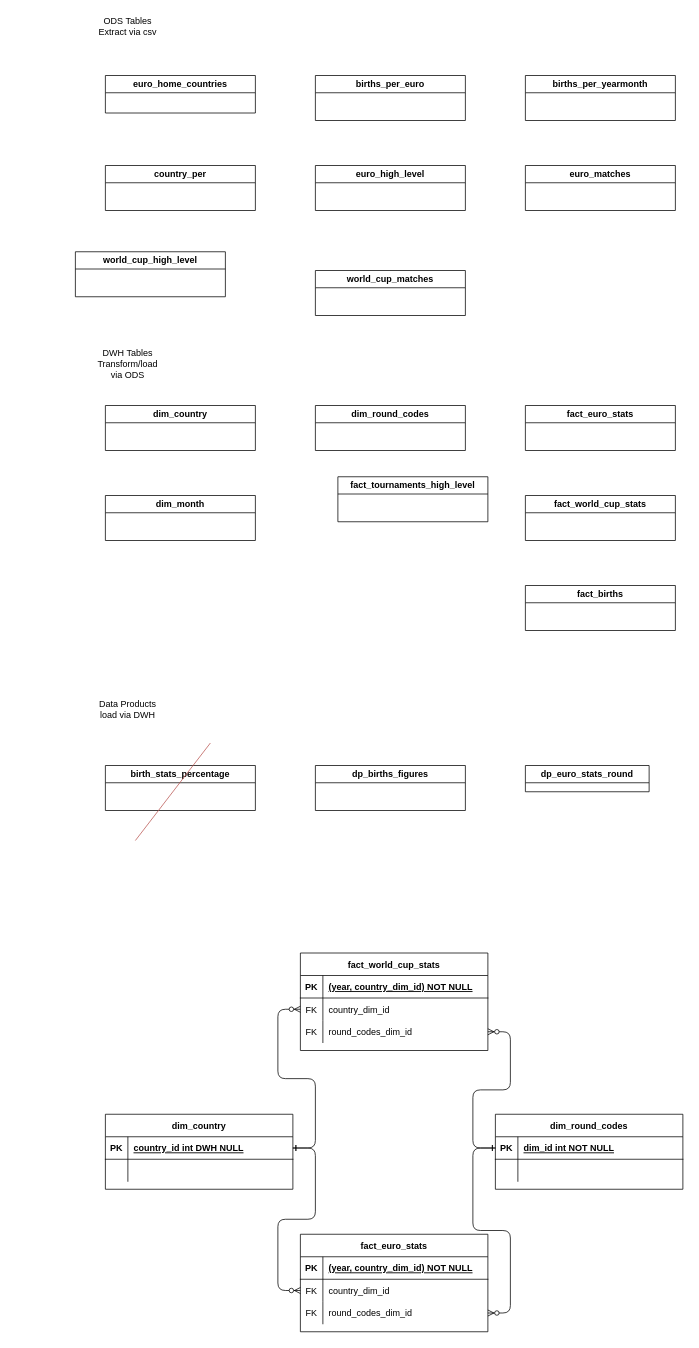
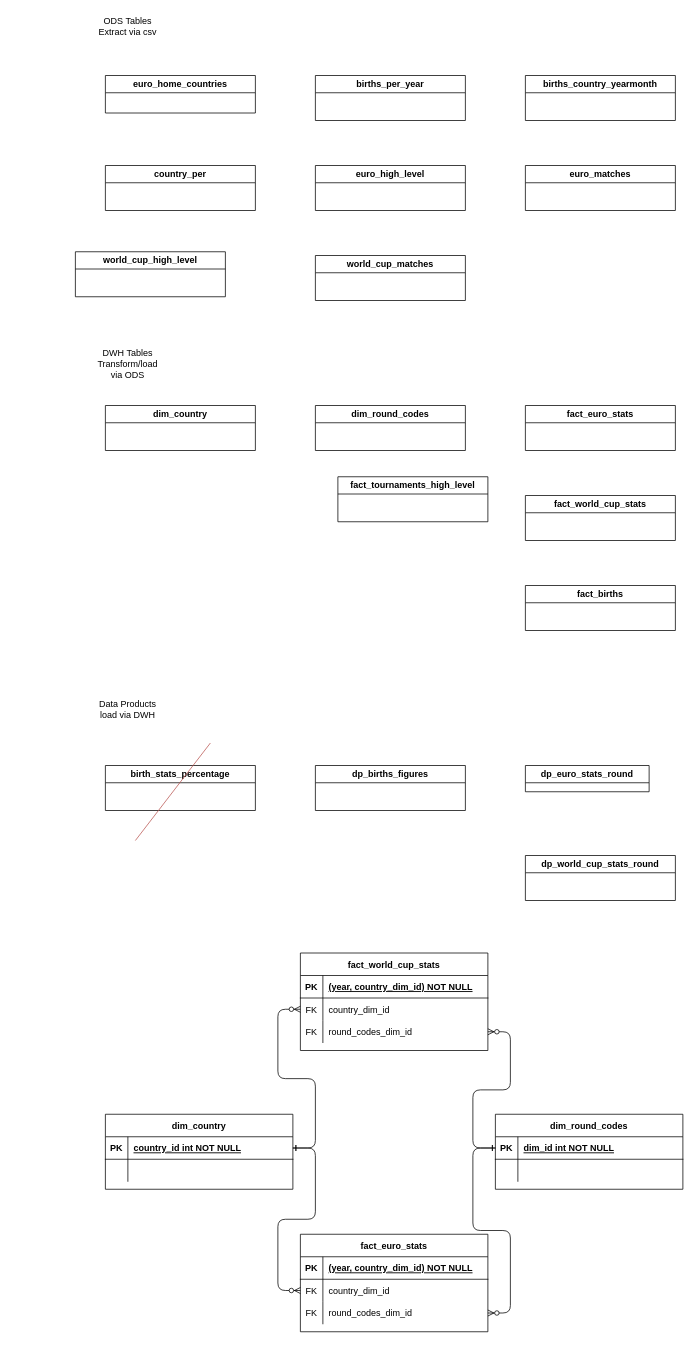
node "births_per_euro": label "births_per_euro" -> "births_per_year"
node "births_per_yearmonth": label "births_per_yearmonth" -> "births_country_yearmonth"
node "world_cup_matches": moved (390, 293) -> (390, 278)
node "dim_month": removed
node "dp_world_cup_stats_round": added
node "country_id int DWH NULL": label "country_id int DWH NULL" -> "country_id int NOT NULL"
